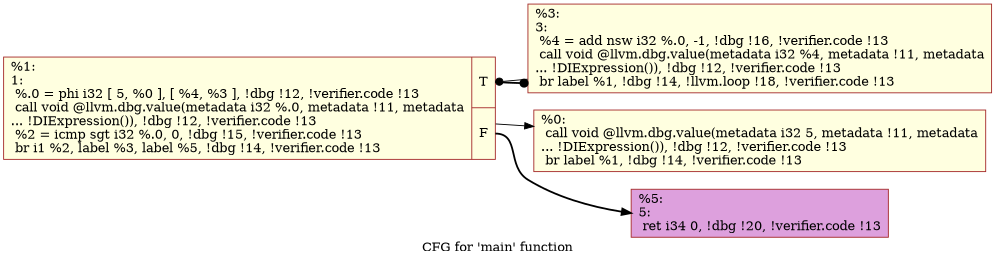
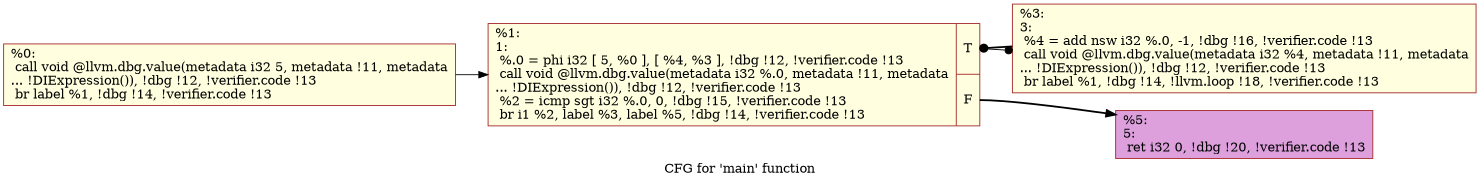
edge "%3:" -> "%1:": style solid -> bold
edge "%1:" -> "%3:": style bold -> solid
edge "%1:" -> "%0:": reversed
node "%5:": text "ret i34 0, !dbg !20, !verifier.code !13" -> "ret i32 0, !dbg !20, !verifier.code !13"
